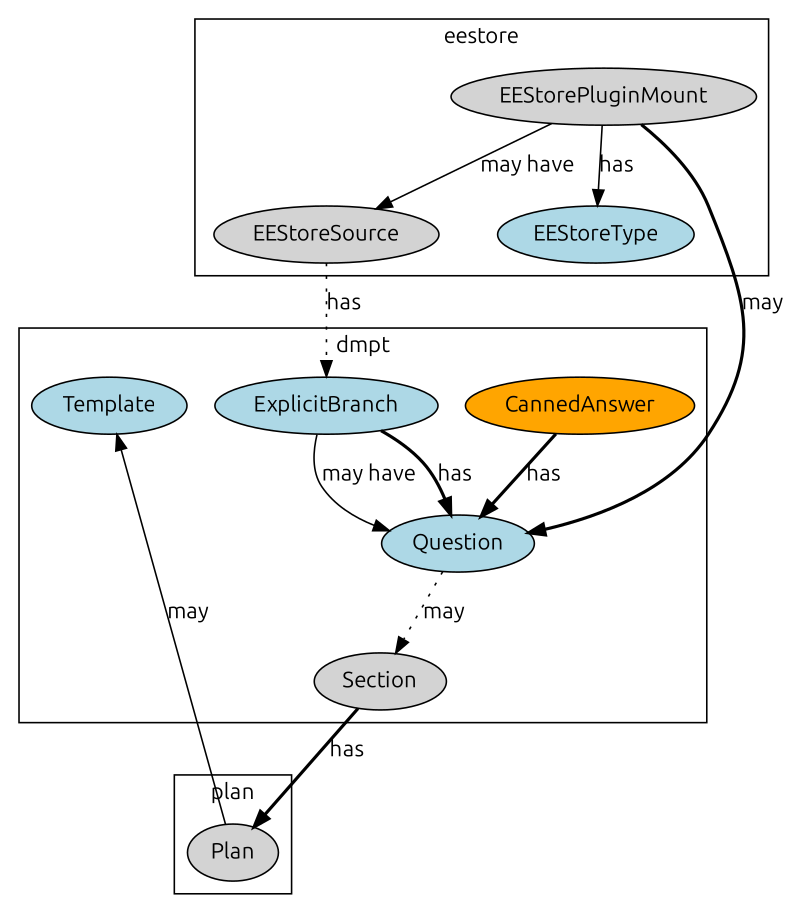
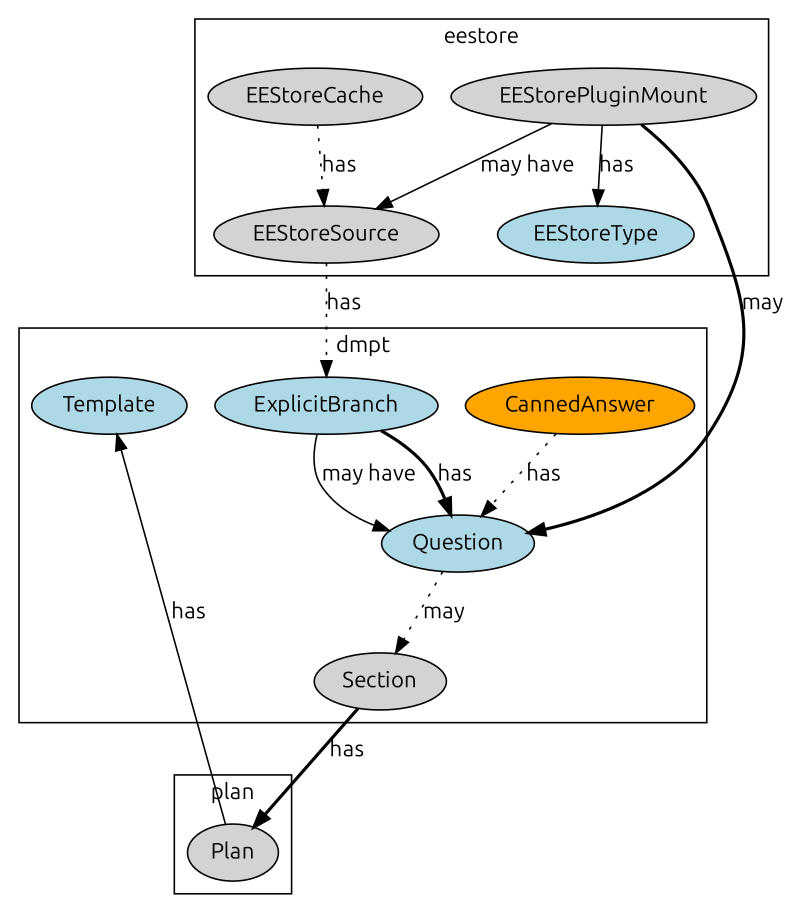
node "EEStoreCache": added
edge "CannedAnswer" -> "Question": style bold -> dotted
edge "Plan" -> "Template": label "may" -> "has"
